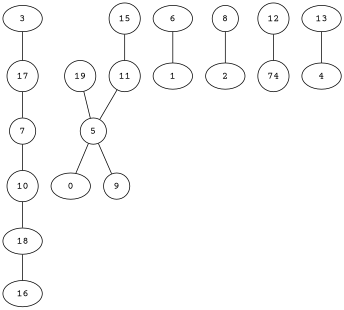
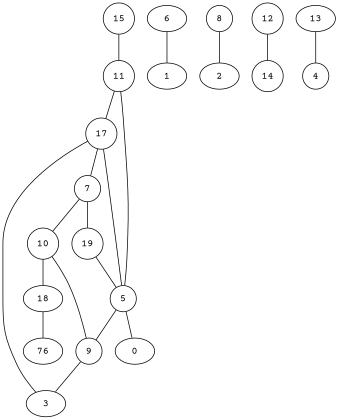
node "74": label "74" -> "14"
node "4": shape ellipse -> circle
edge "11" -- "17": added
edge "7" -- "19": added
edge "17" -- "5": added
node "16": label "16" -> "76"
edge "10" -- "9": added
edge "9" -- "3": added
